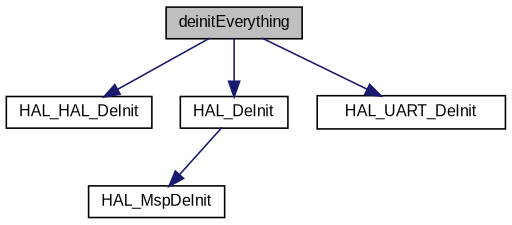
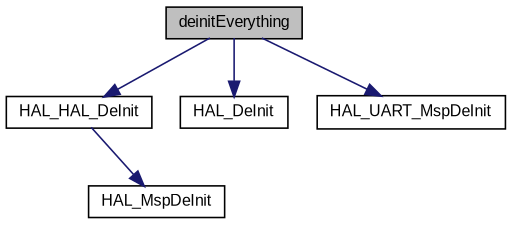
node "HAL_UART_DeInit": label "HAL_UART_DeInit" -> "HAL_UART_MspDeInit"
edge "HAL_DeInit" -> "HAL_MspDeInit": now "HAL_HAL_DeInit" -> "HAL_MspDeInit"
